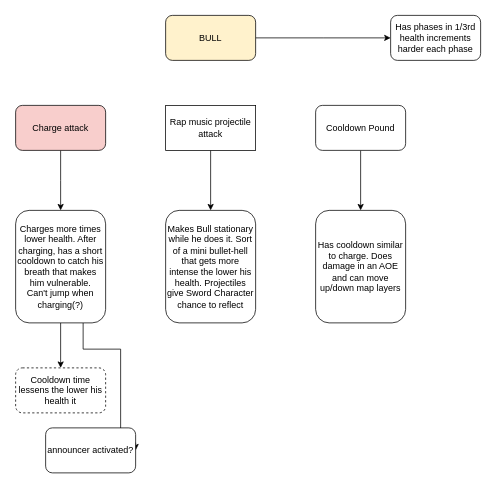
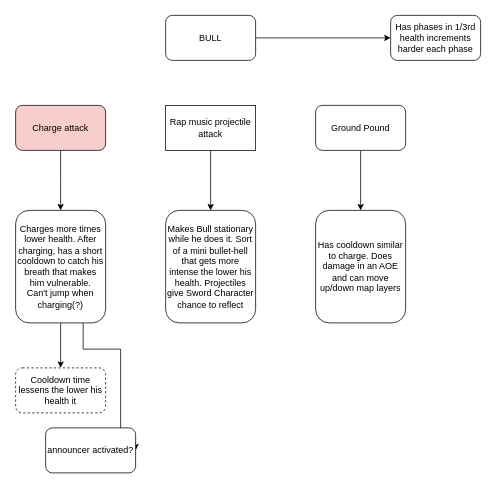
node "BULL": fillcolor #fff2cc -> #ffffff
node "Cooldown Pound": label "Cooldown Pound" -> "Ground Pound"
